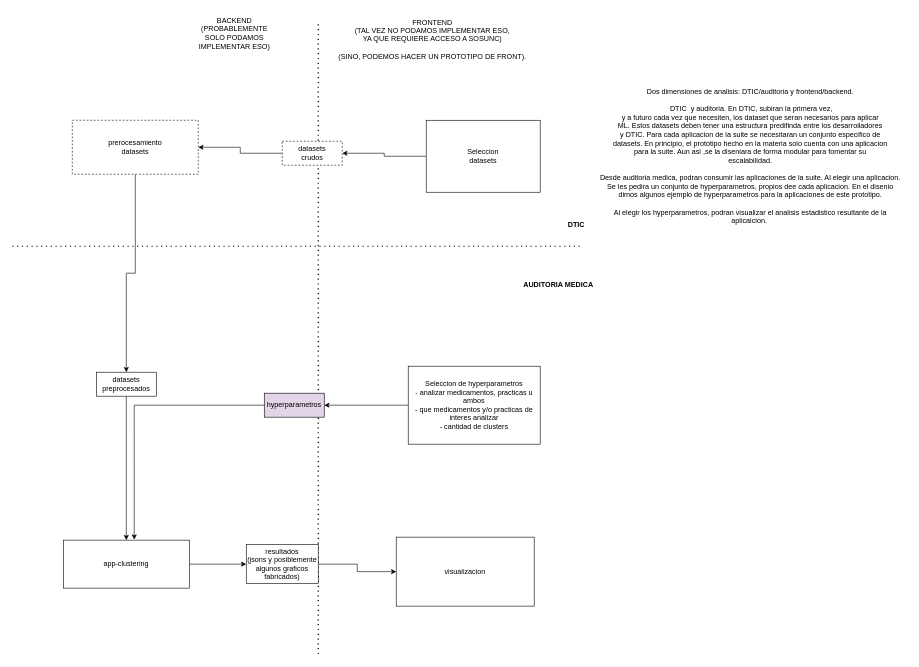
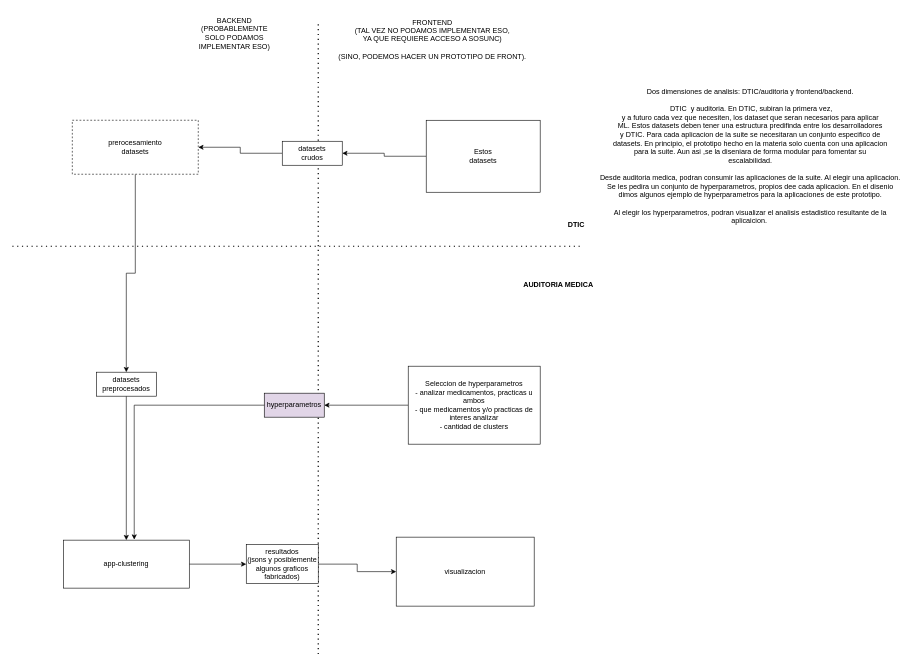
node "datasets crudos": style dashed -> solid
node "Seleccion datasets": label "Seleccion datasets" -> "Estos datasets"
